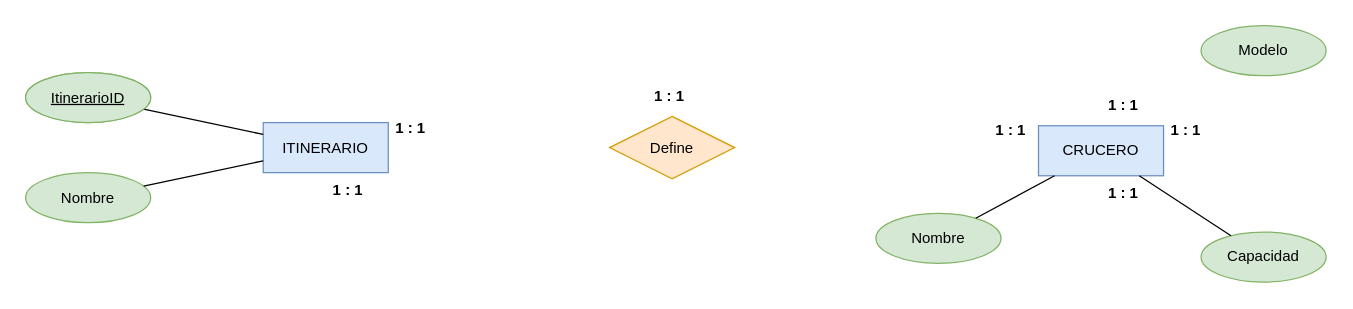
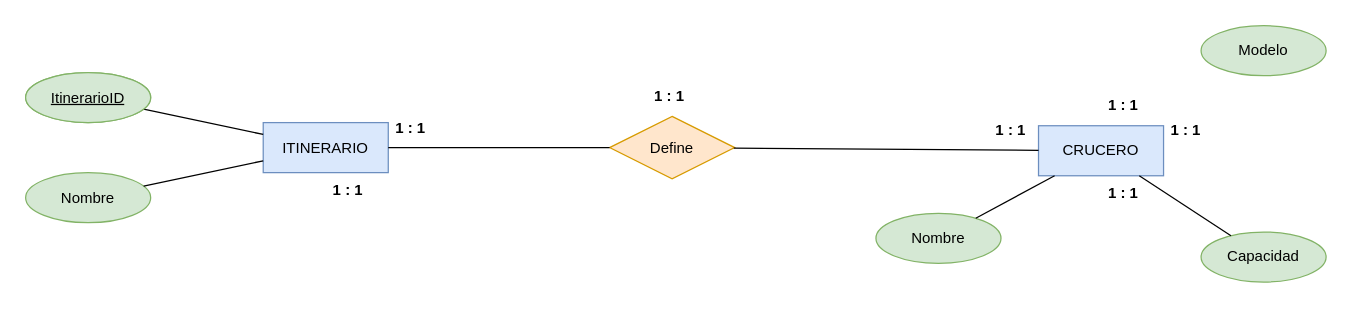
edge "ITINERARIO" -- "Define": added
edge "Define" -- "CRUCERO": added
